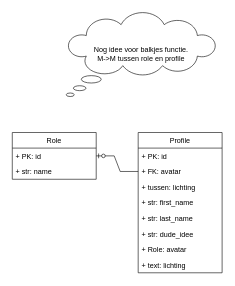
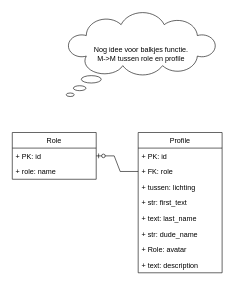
node "+ str: name": label "+ str: name" -> "+ role: name"
node "+ FK: avatar": label "+ FK: avatar" -> "+ FK: role"
node "+ str: first_name": label "+ str: first_name" -> "+ str: first_text"
node "+ str: last_name": label "+ str: last_name" -> "+ text: last_name"
node "+ str: dude_idee": label "+ str: dude_idee" -> "+ str: dude_name"
node "+ text: lichting": label "+ text: lichting" -> "+ text: description"
